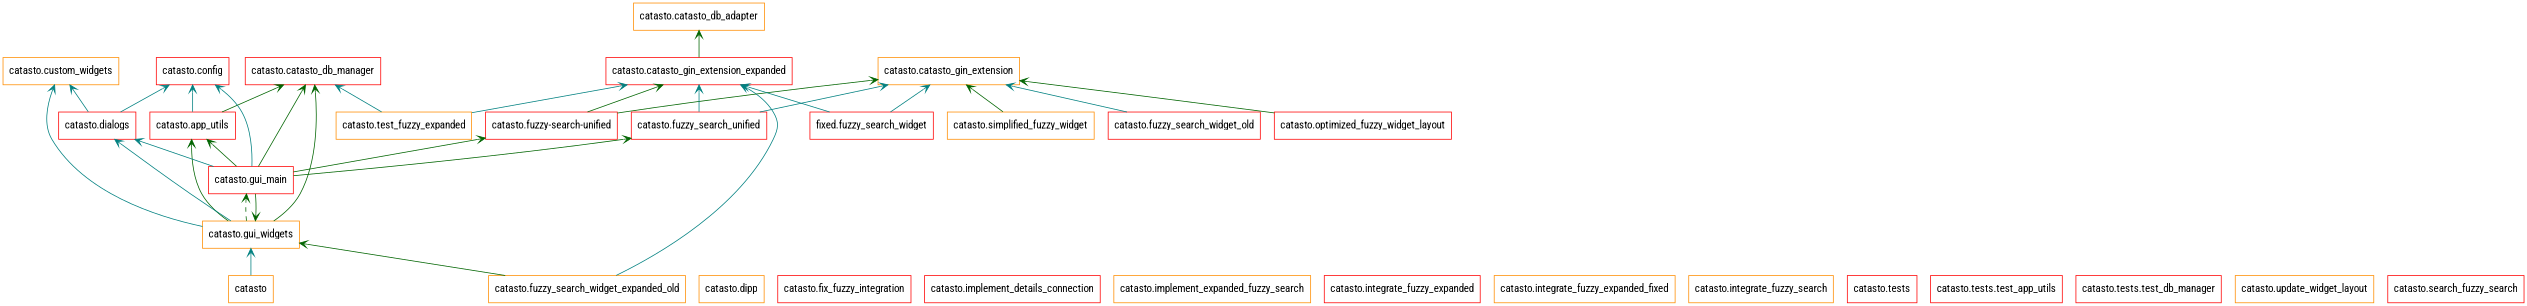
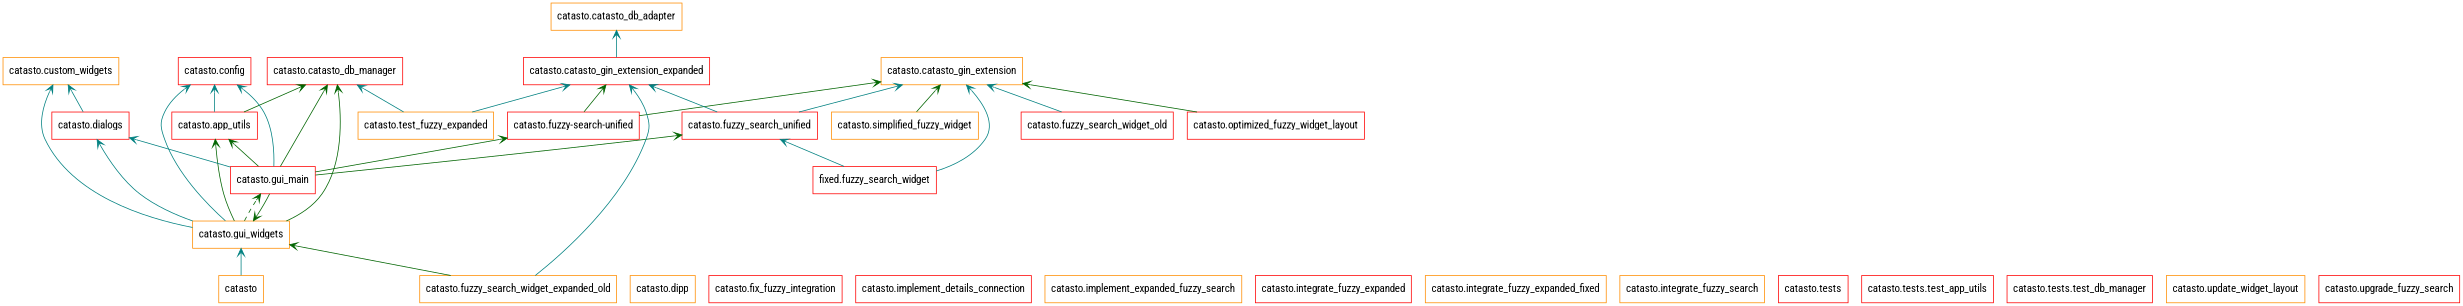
edge "catasto.catasto_gin_extension_expanded" -> "catasto.catasto_db_adapter": color darkgreen -> teal
edge "catasto.dialogs" -> "catasto.config": now "catasto.gui_widgets" -> "catasto.config"
edge "fixed.fuzzy_search_widget" -> "catasto.catasto_gin_extension_expanded": now "fixed.fuzzy_search_widget" -> "catasto.fuzzy_search_unified"
node "catasto.search_fuzzy_search": label "catasto.search_fuzzy_search" -> "catasto.upgrade_fuzzy_search"
